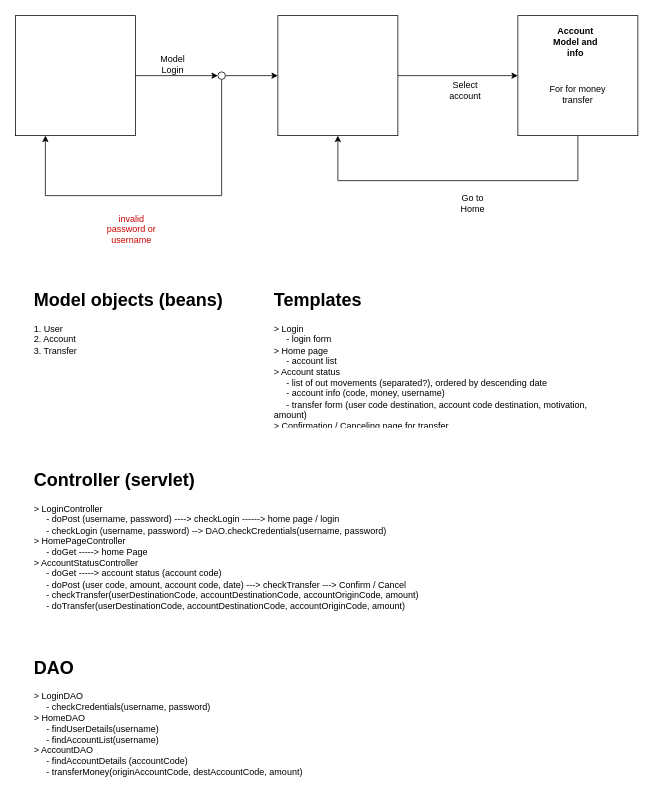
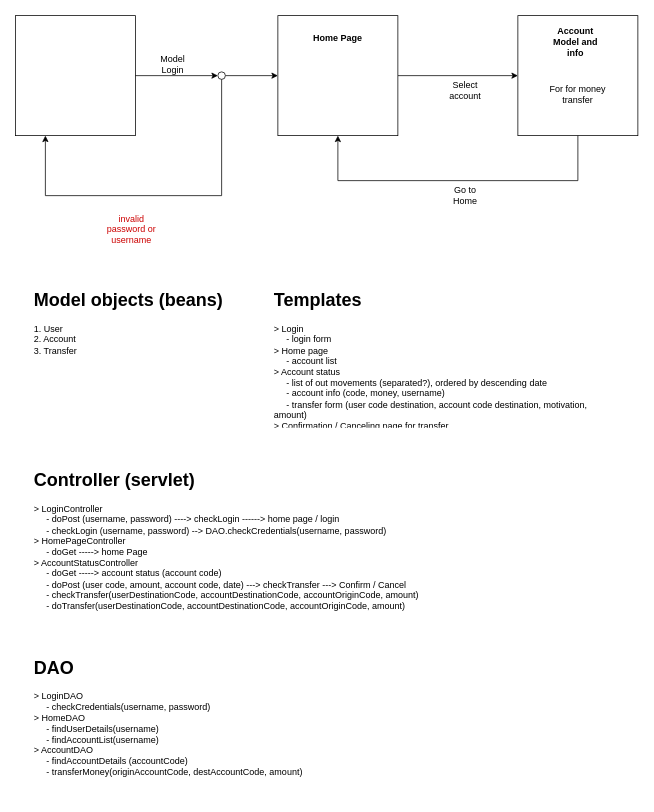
node "Home Page": added
node "Go to Home": moved (473, 203) -> (465, 195)
